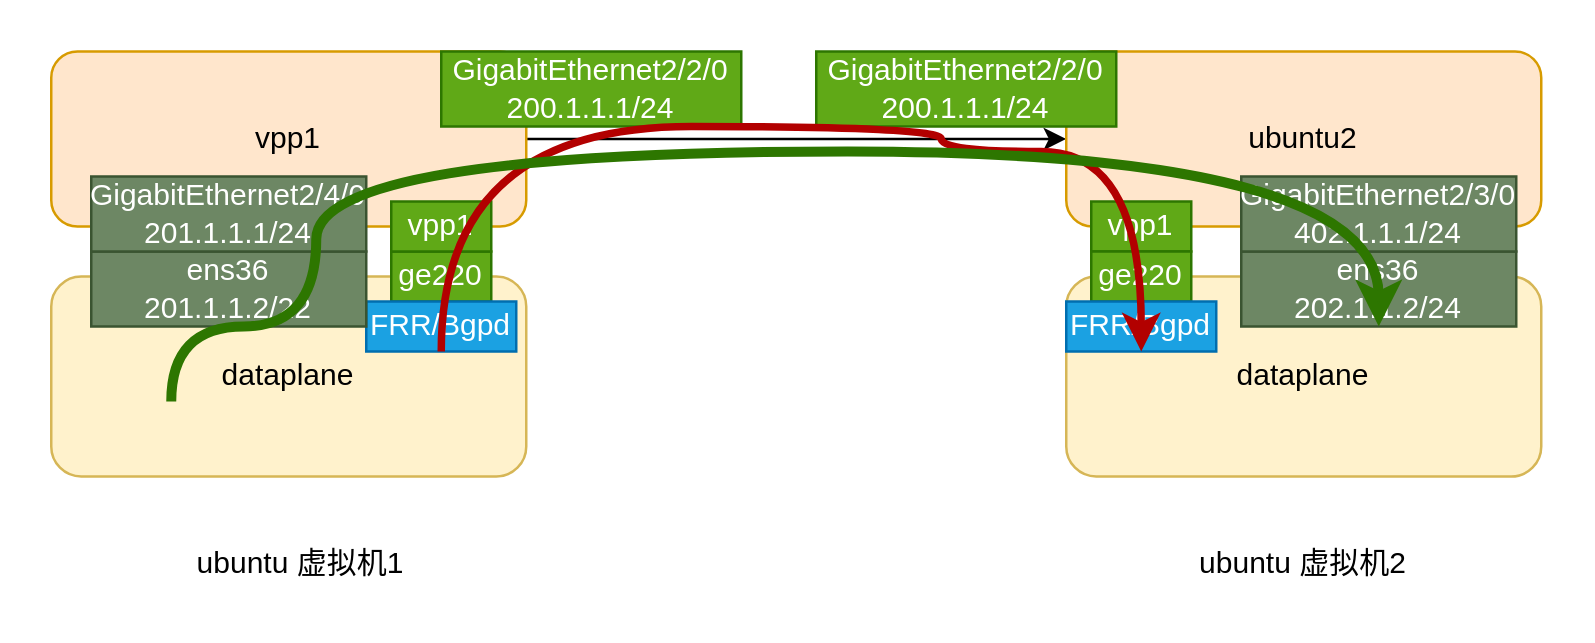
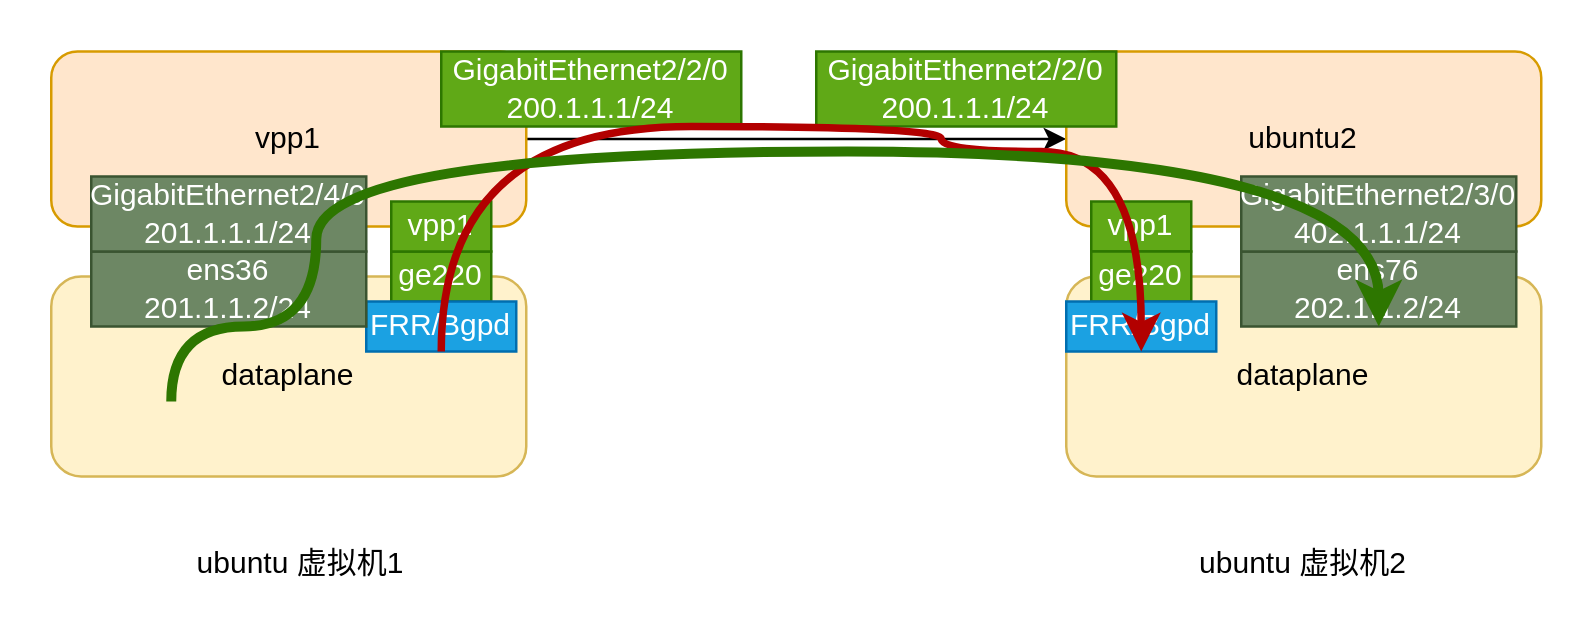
node "ens36 201.1.1.2/22": label "ens36 201.1.1.2/22" -> "ens36 201.1.1.2/24"
node "ens36 202.1.1.2/24": label "ens36 202.1.1.2/24" -> "ens76 202.1.1.2/24"
